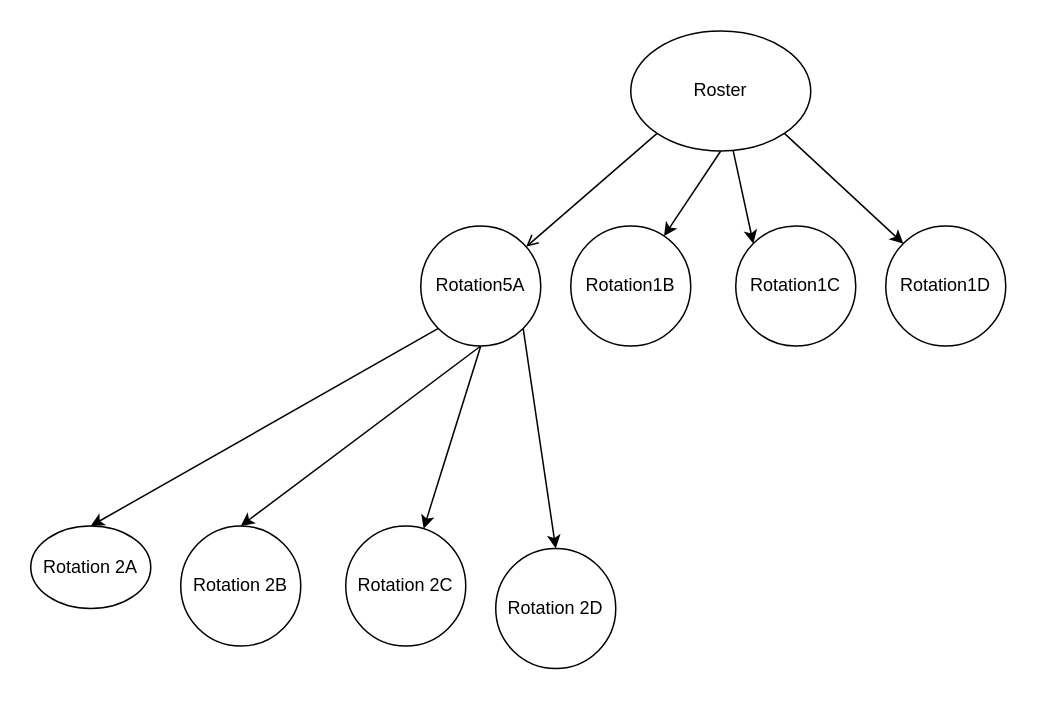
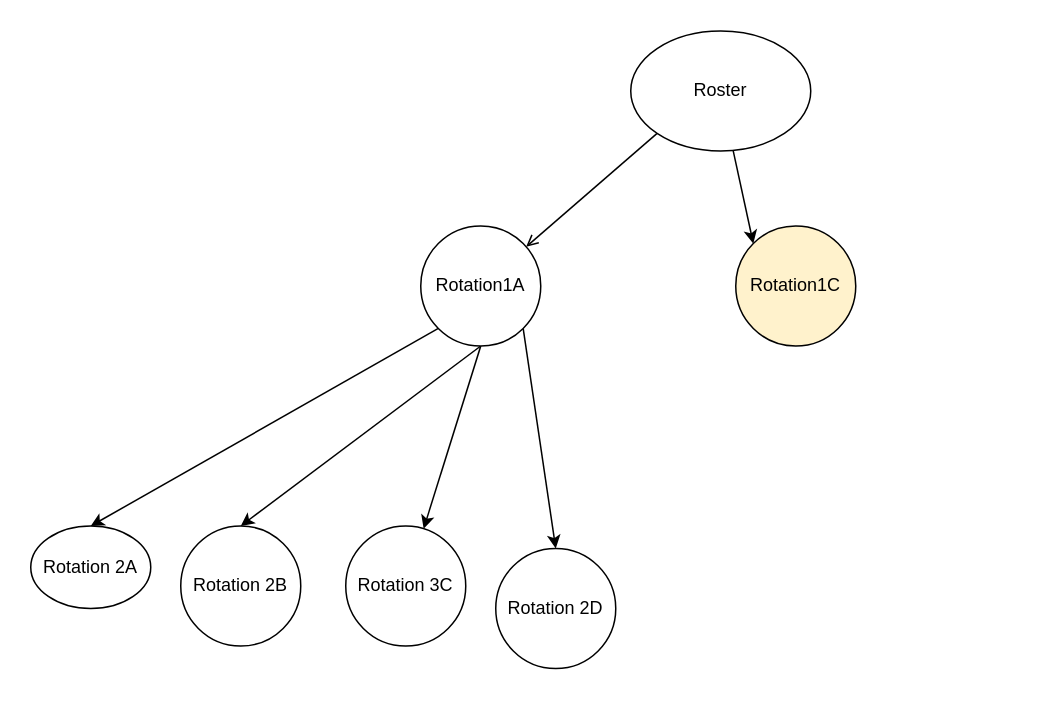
edge "Roster" -> "Rotation1D": removed
edge "Roster" -> "Rotation1B": removed
node "Rotation5A": label "Rotation5A" -> "Rotation1A"
node "Rotation1B": removed
node "Rotation1C": fillcolor #ffffff -> #fff2cc
node "Rotation1D": removed
node "Rotation 2C": label "Rotation 2C" -> "Rotation 3C"
